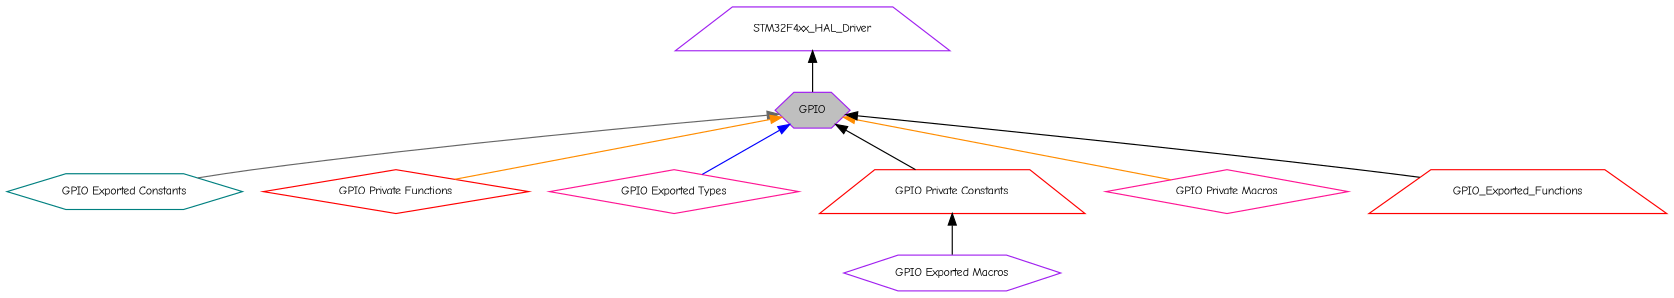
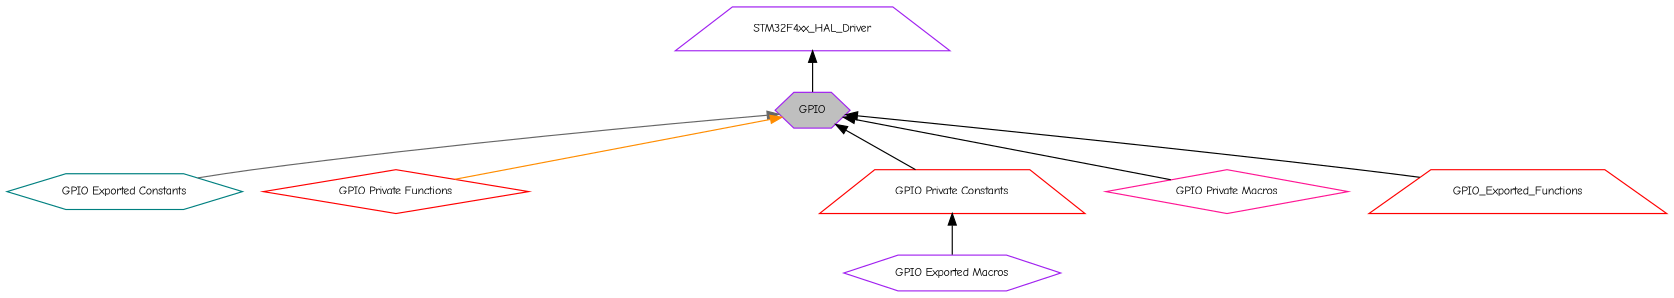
edge "GPIO Private Macros" -> "GPIO": color darkorange -> black
node "GPIO Exported Types": removed
